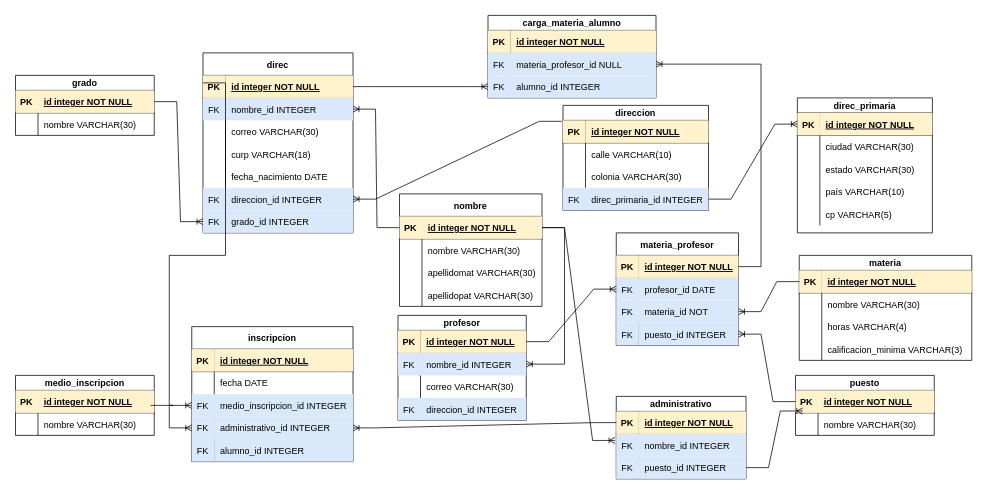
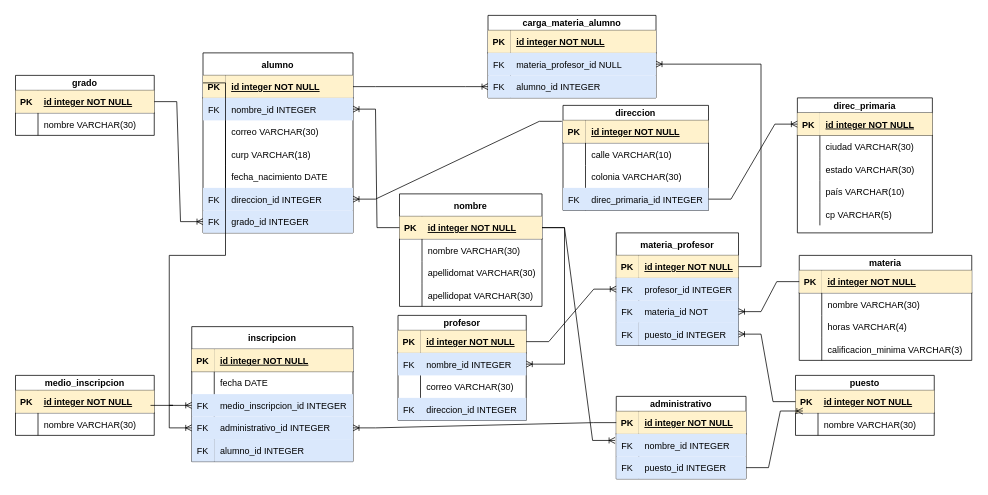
node "direc": label "direc" -> "alumno"
node "profesor_id DATE": label "profesor_id DATE" -> "profesor_id INTEGER"
